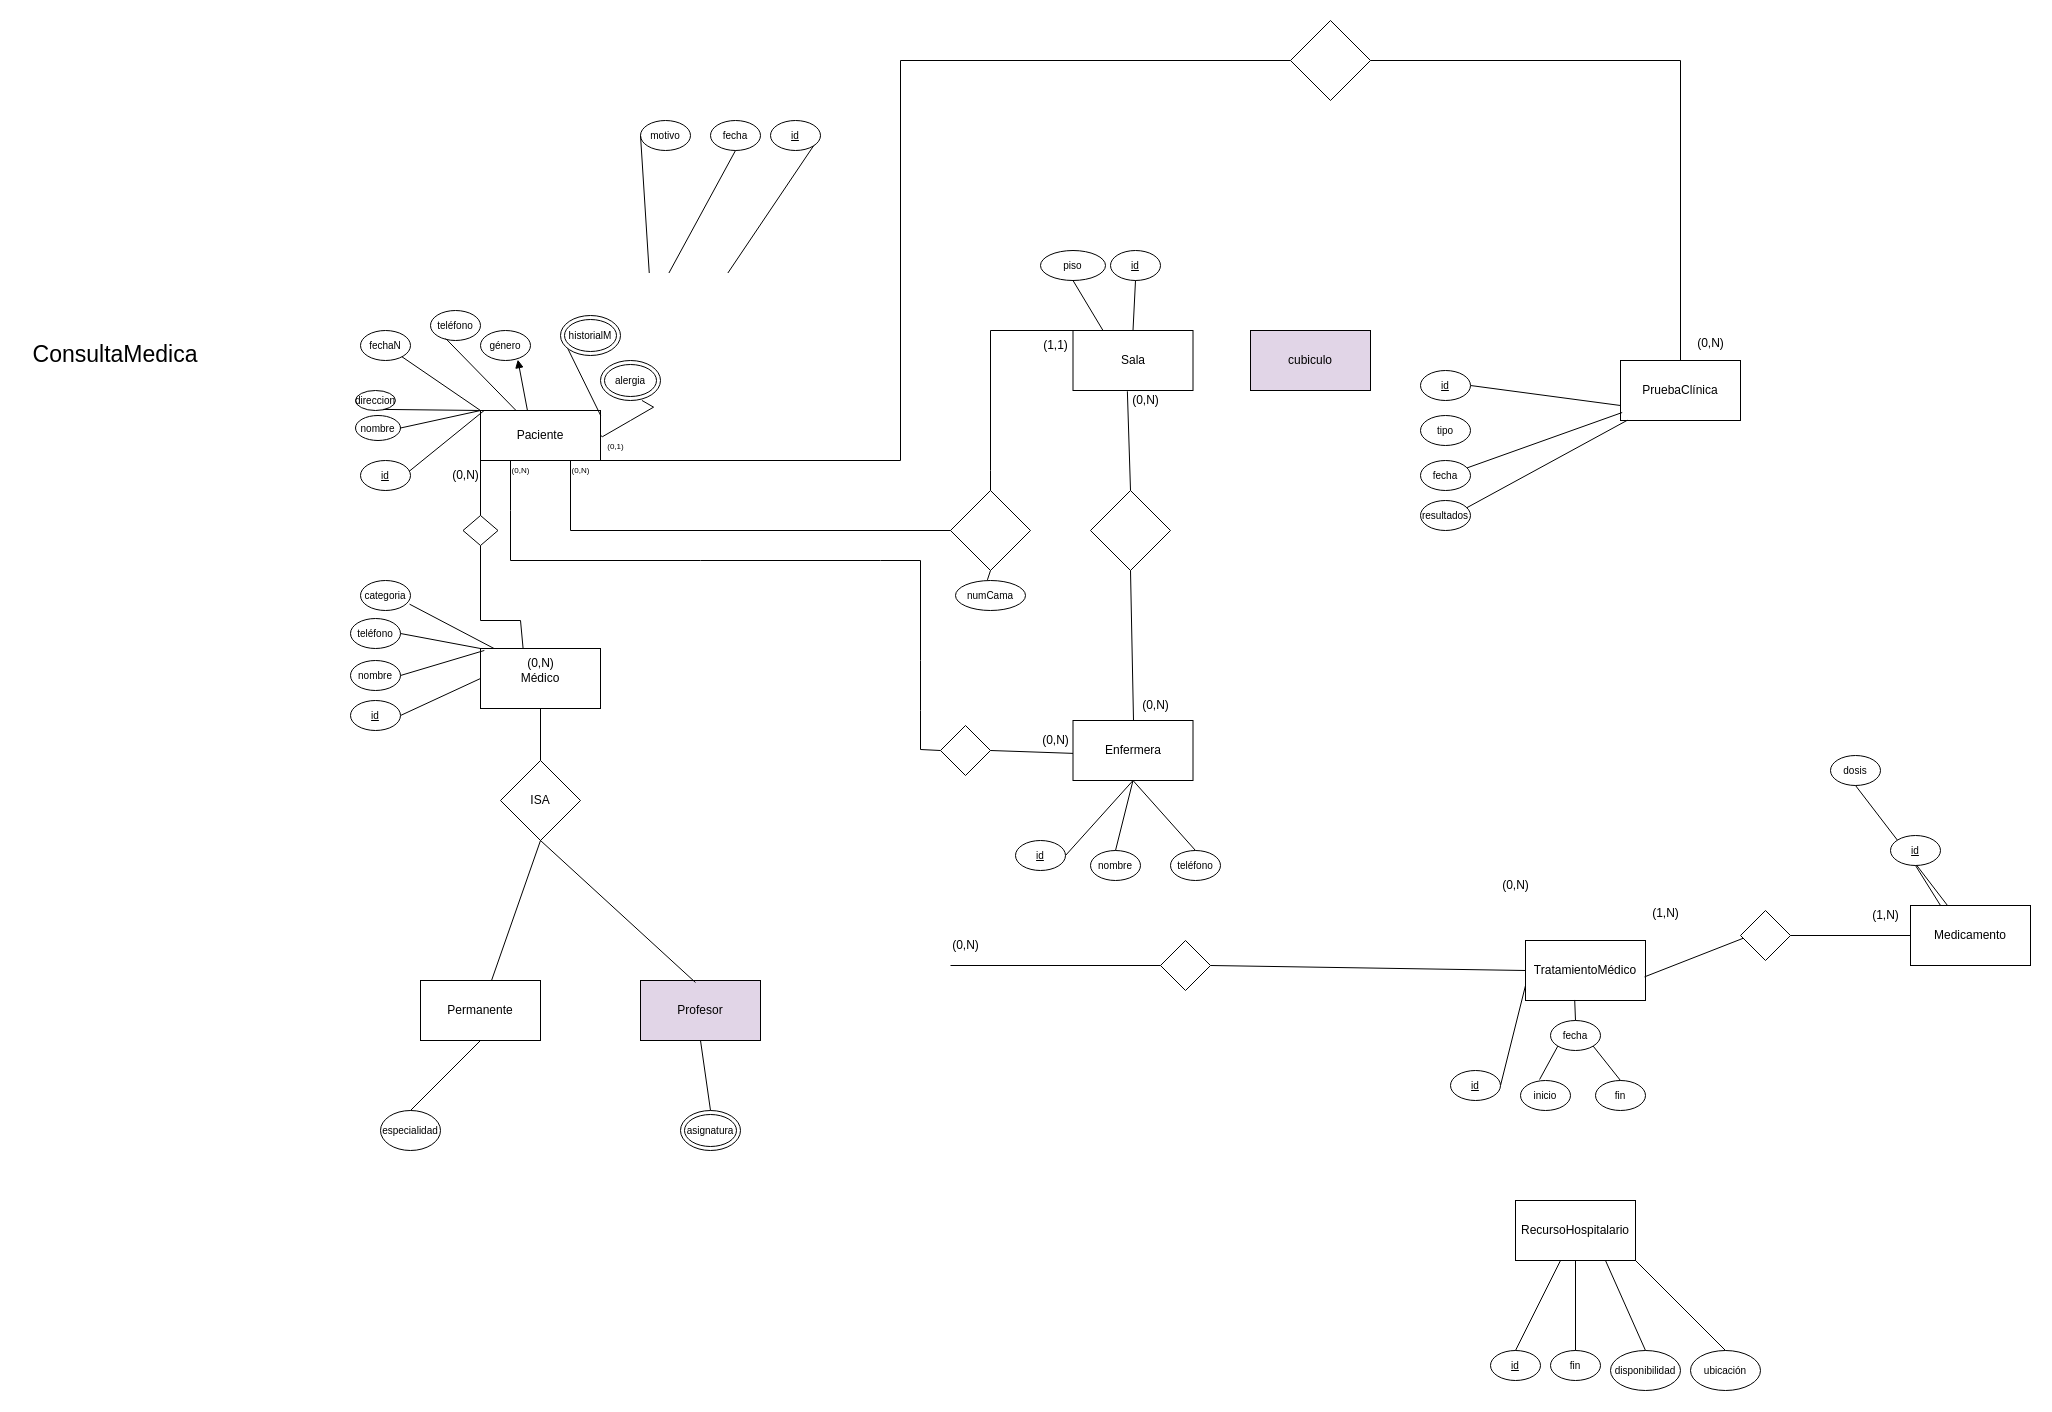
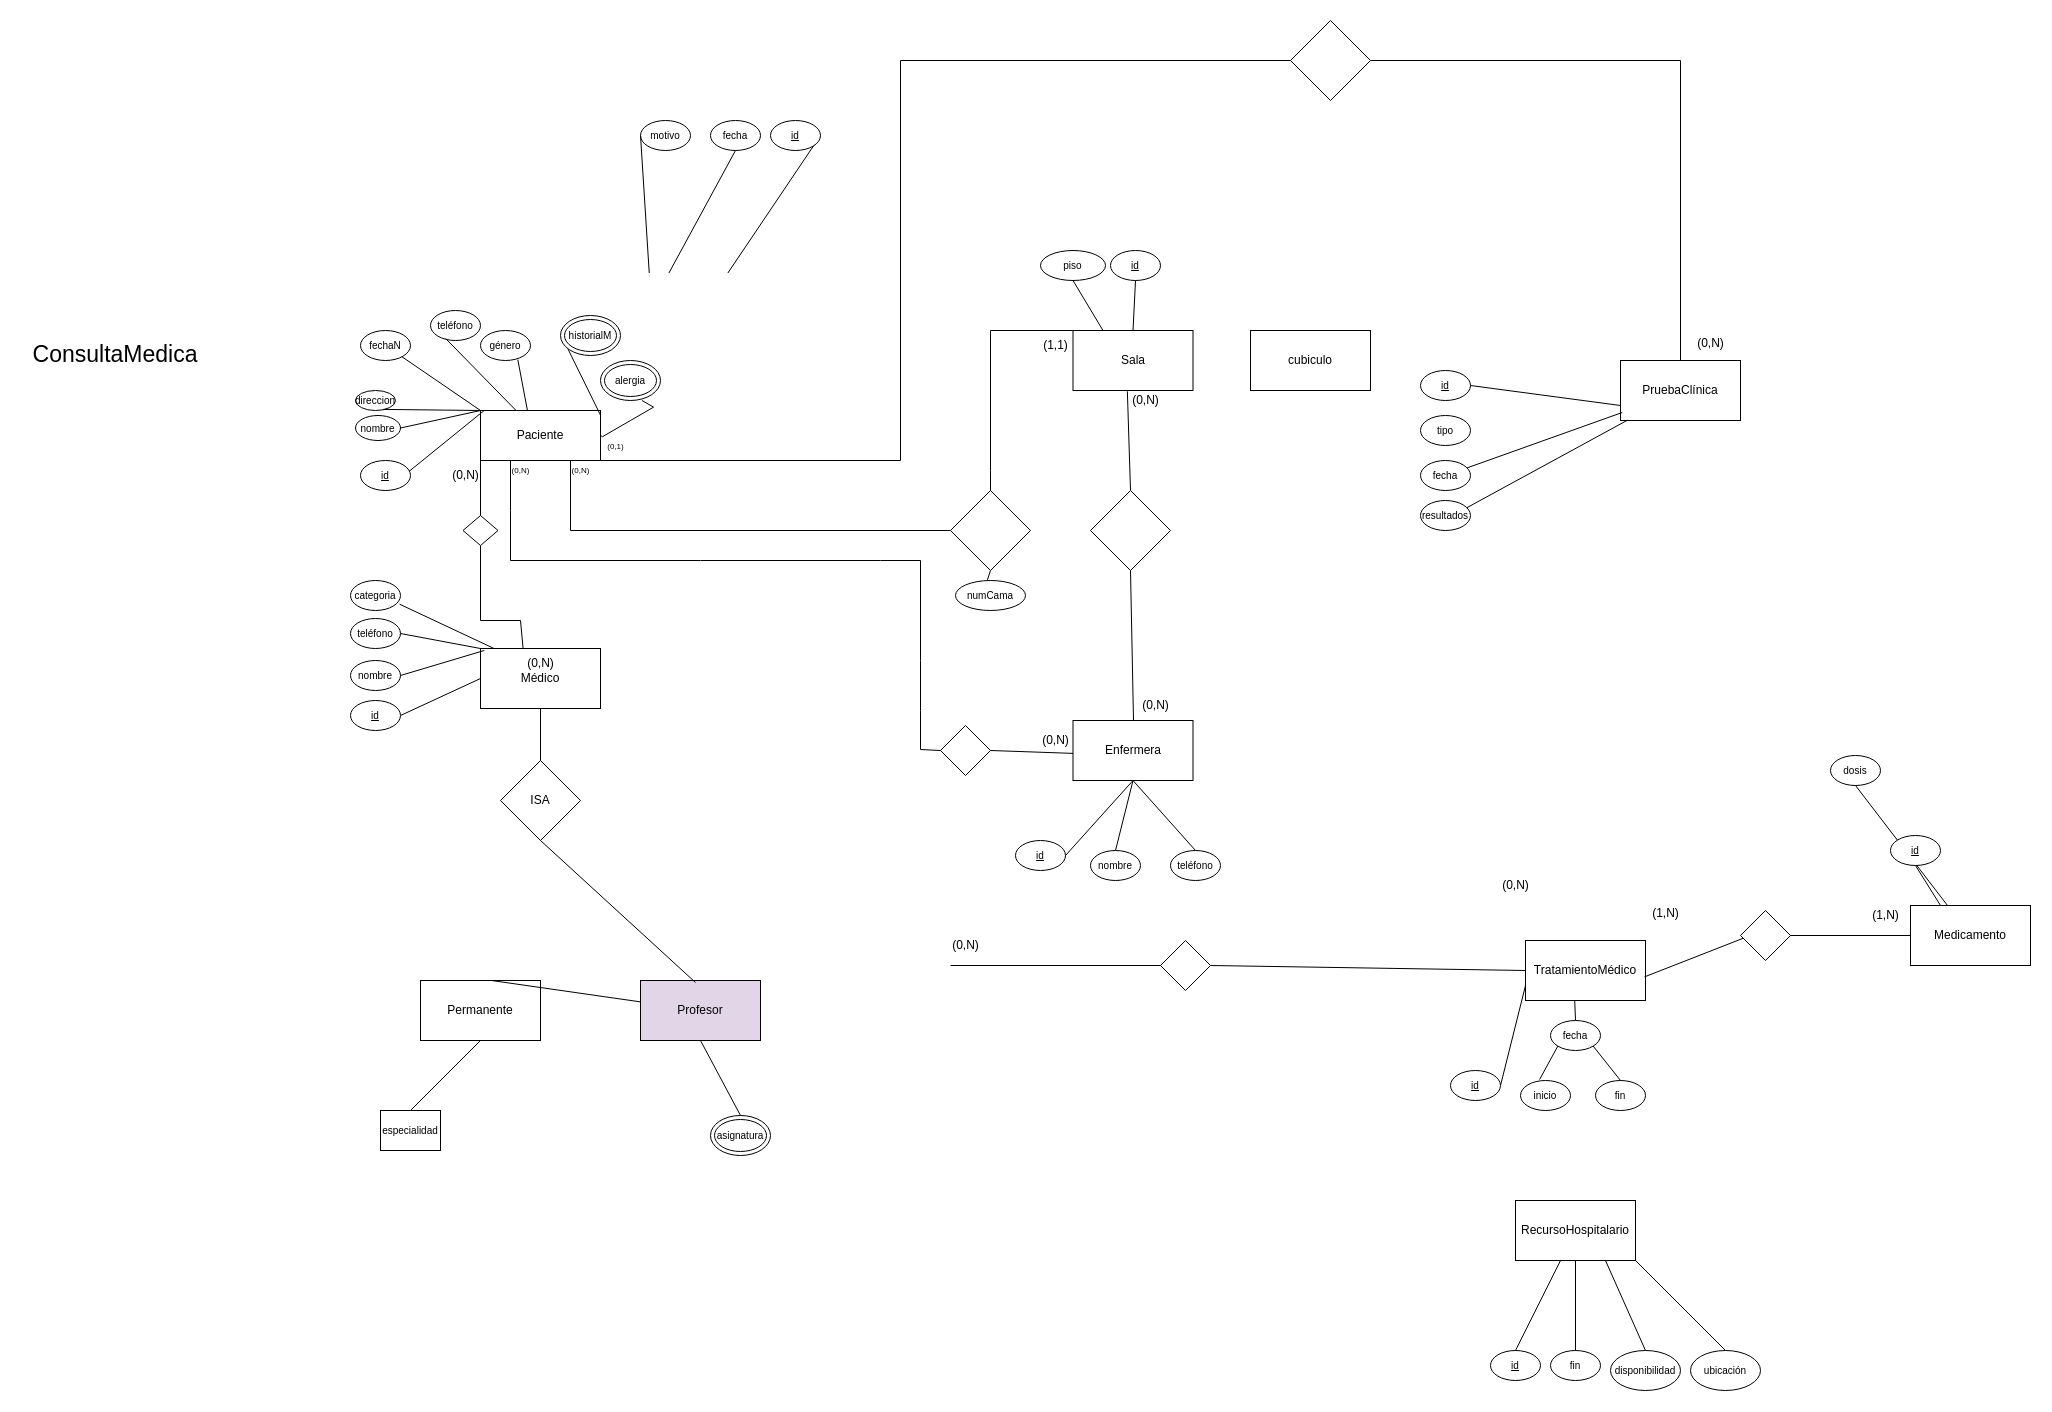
node "cubiculo": fillcolor #e1d5e7 -> #ffffff
edge "Paciente" -> "género": arrowhead block -> none
node "categoria": moved (386, 596) -> (376, 596)
edge "ISA" -- "Permanente": now "Profesor" -- "Permanente"
node "especialidad": shape ellipse -> rectangle
node "asignatura": moved (711, 1131) -> (741, 1136)
